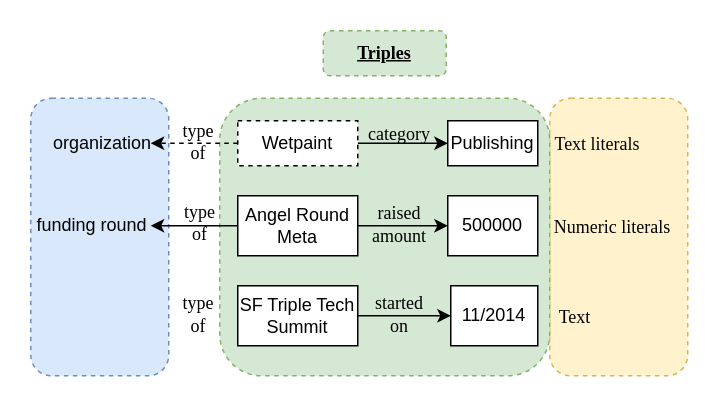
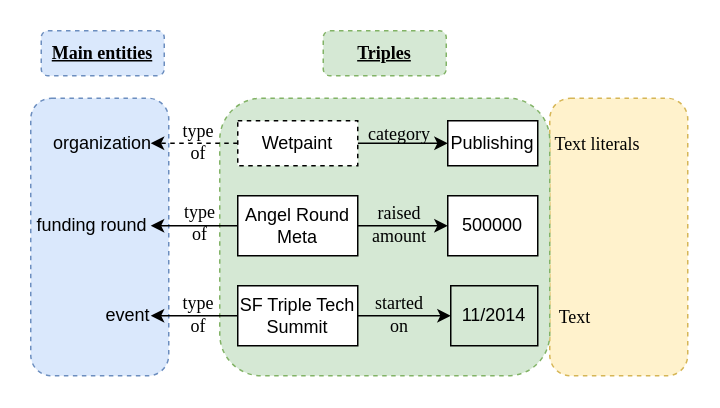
node "Main entities": added
node "Numeric literals": removed
node "event": added
edge "SF Triple Tech Summit" -> "event": added
node "11/2014": fillcolor #ffffff -> #d5e8d4
